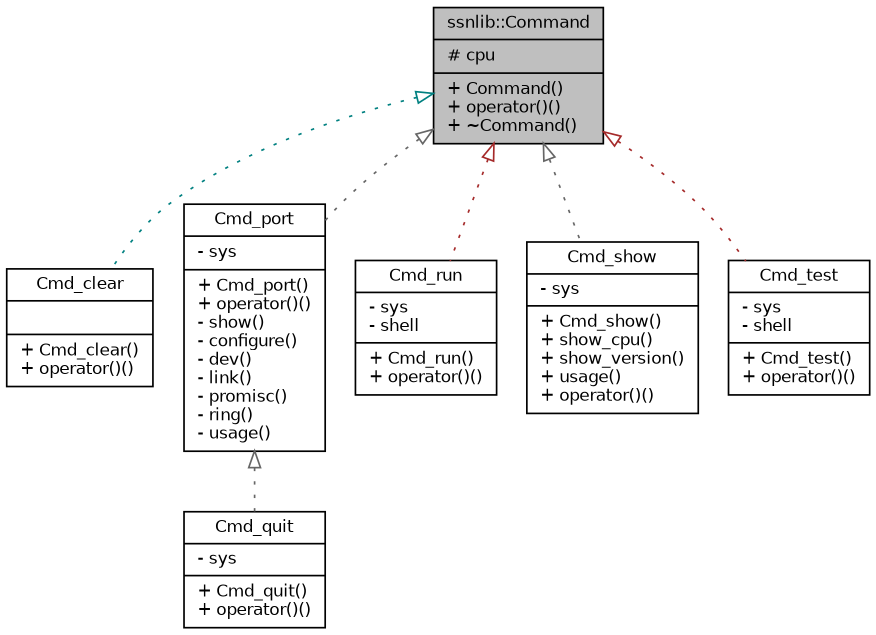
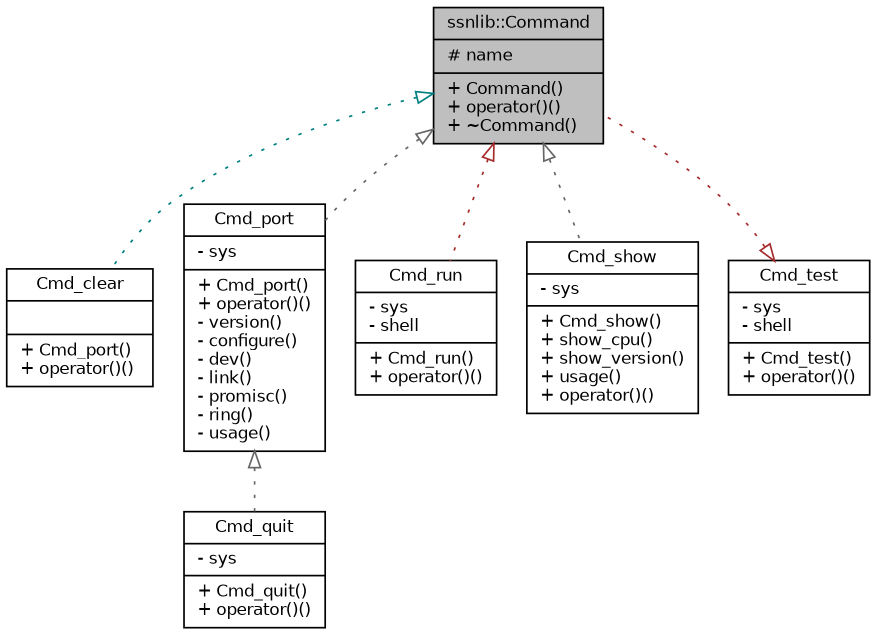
node "ssnlib::Command": text "# cpu" -> "# name"
edge "Cmd_test" -> "ssnlib::Command": reversed
node "Cmd_port": text "- show()" -> "- version()"
node "Cmd_clear": text "+ Cmd_clear()" -> "+ Cmd_port()"
